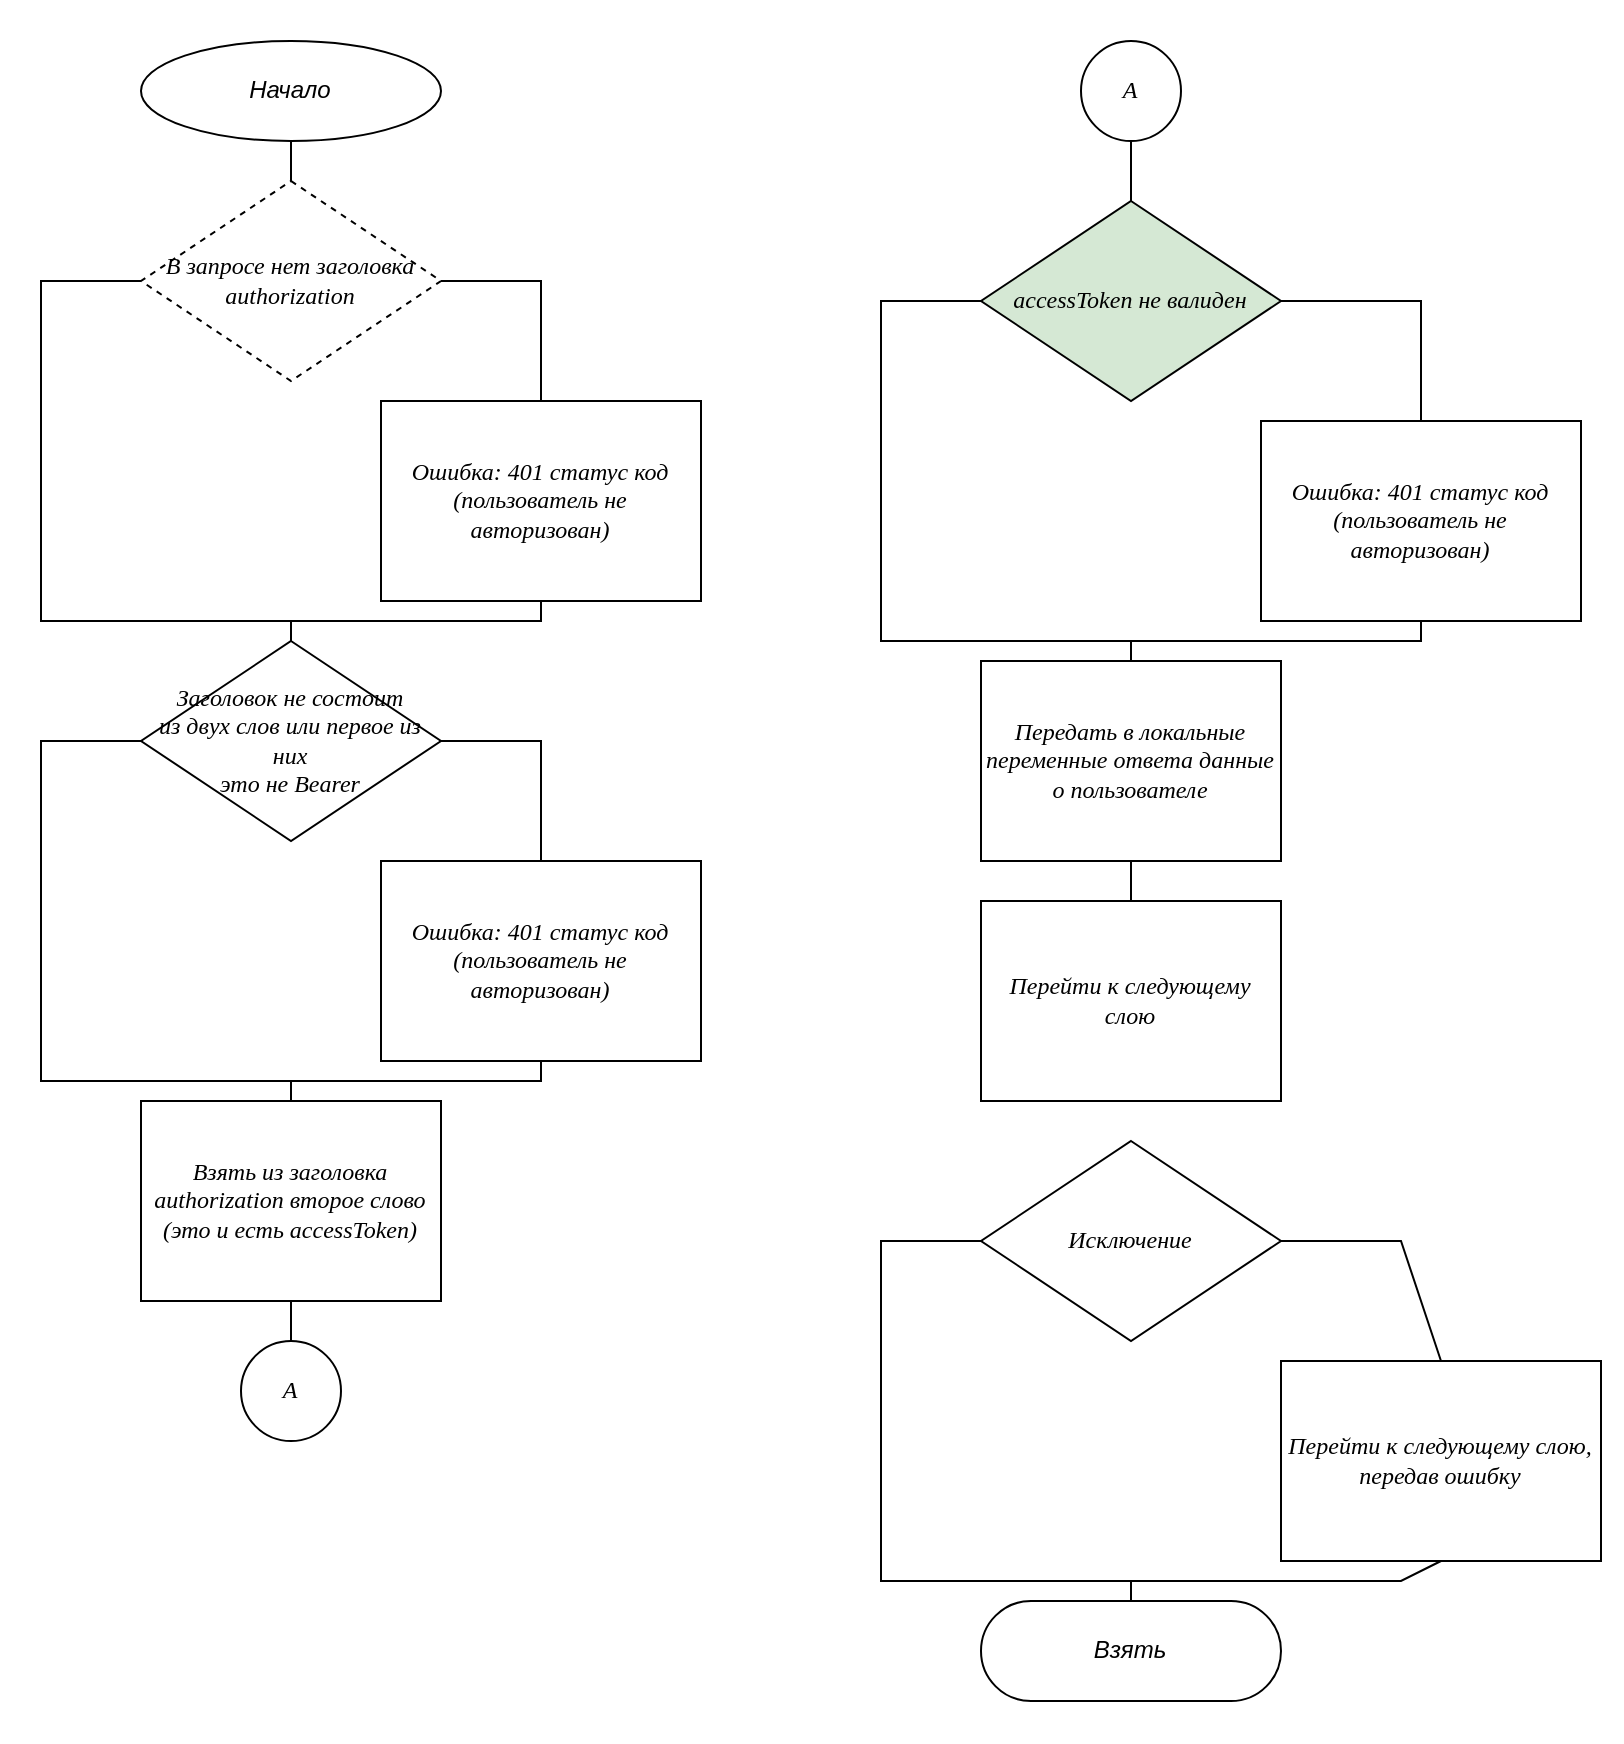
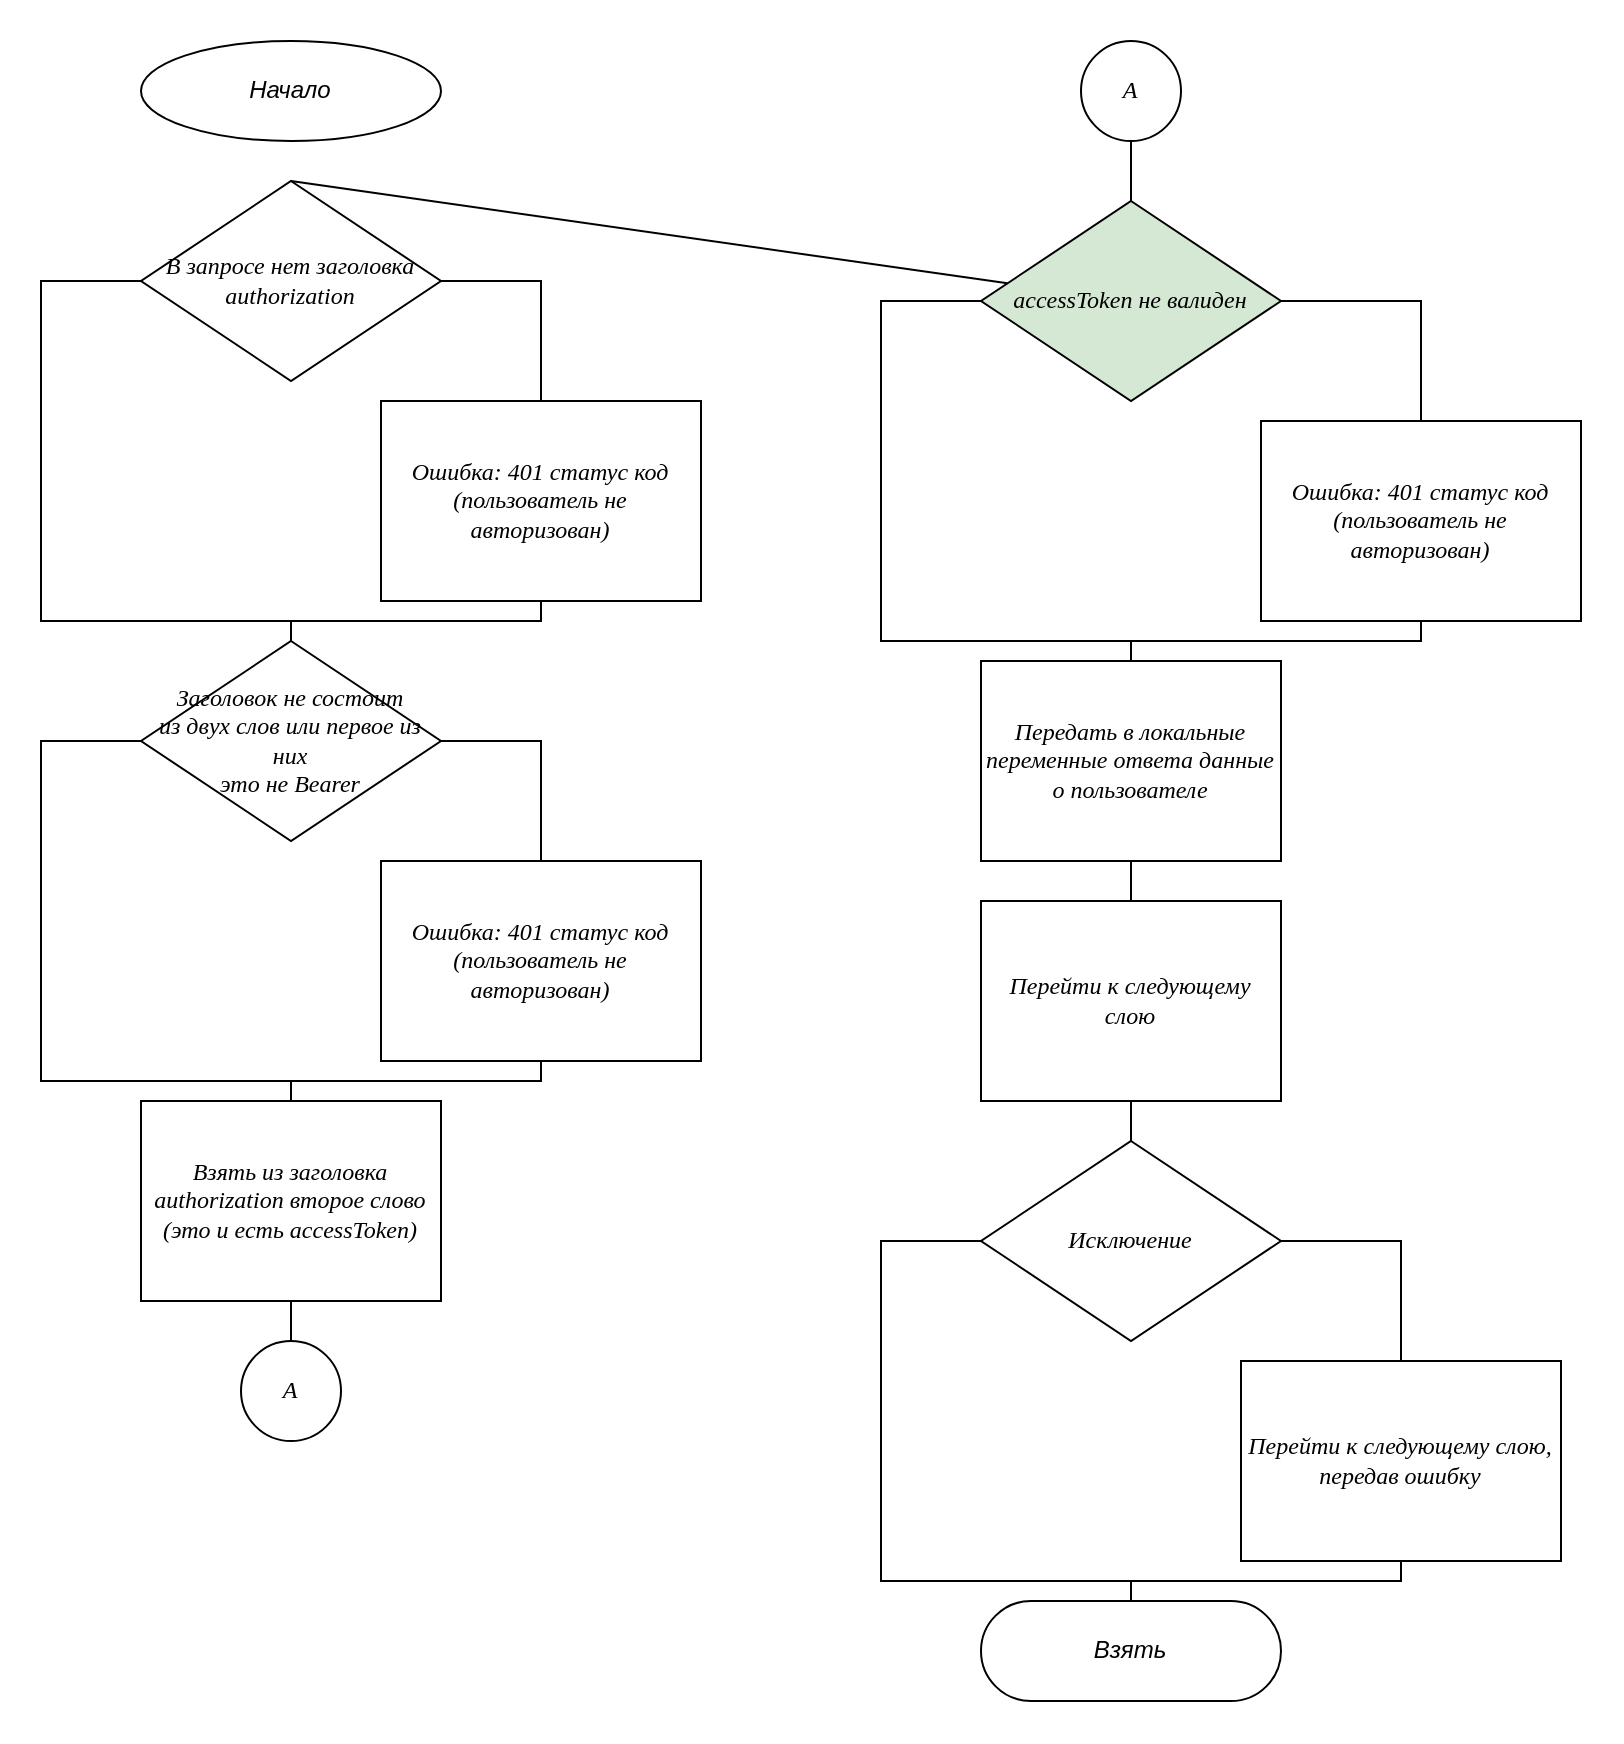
edge "Начало" -- "В запросе нет заголовка authorization": now "accessToken не валиден" -- "В запросе нет заголовка authorization"
node "В запросе нет заголовка authorization": style dashed -> solid
edge "Перейти к следующему слою" -- "Исключение": added
node "Перейти к следующему слою, передав ошибку": moved (1441, 1461) -> (1401, 1461)
